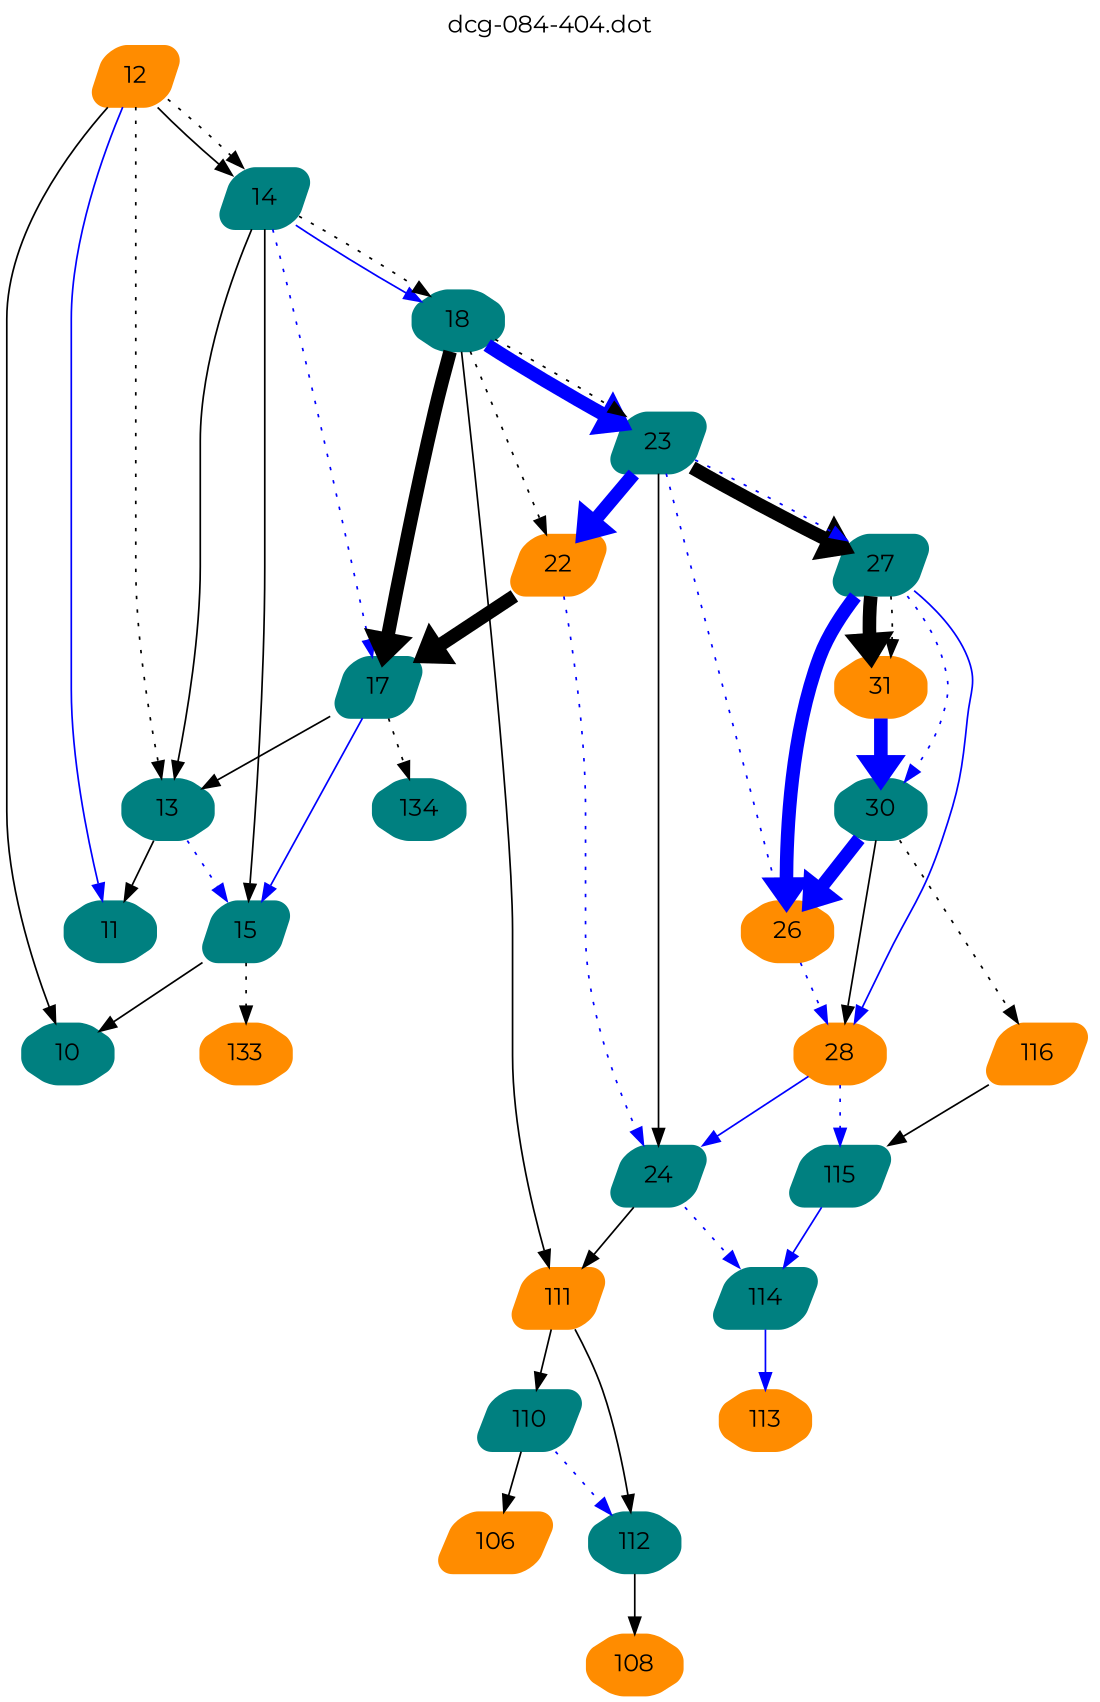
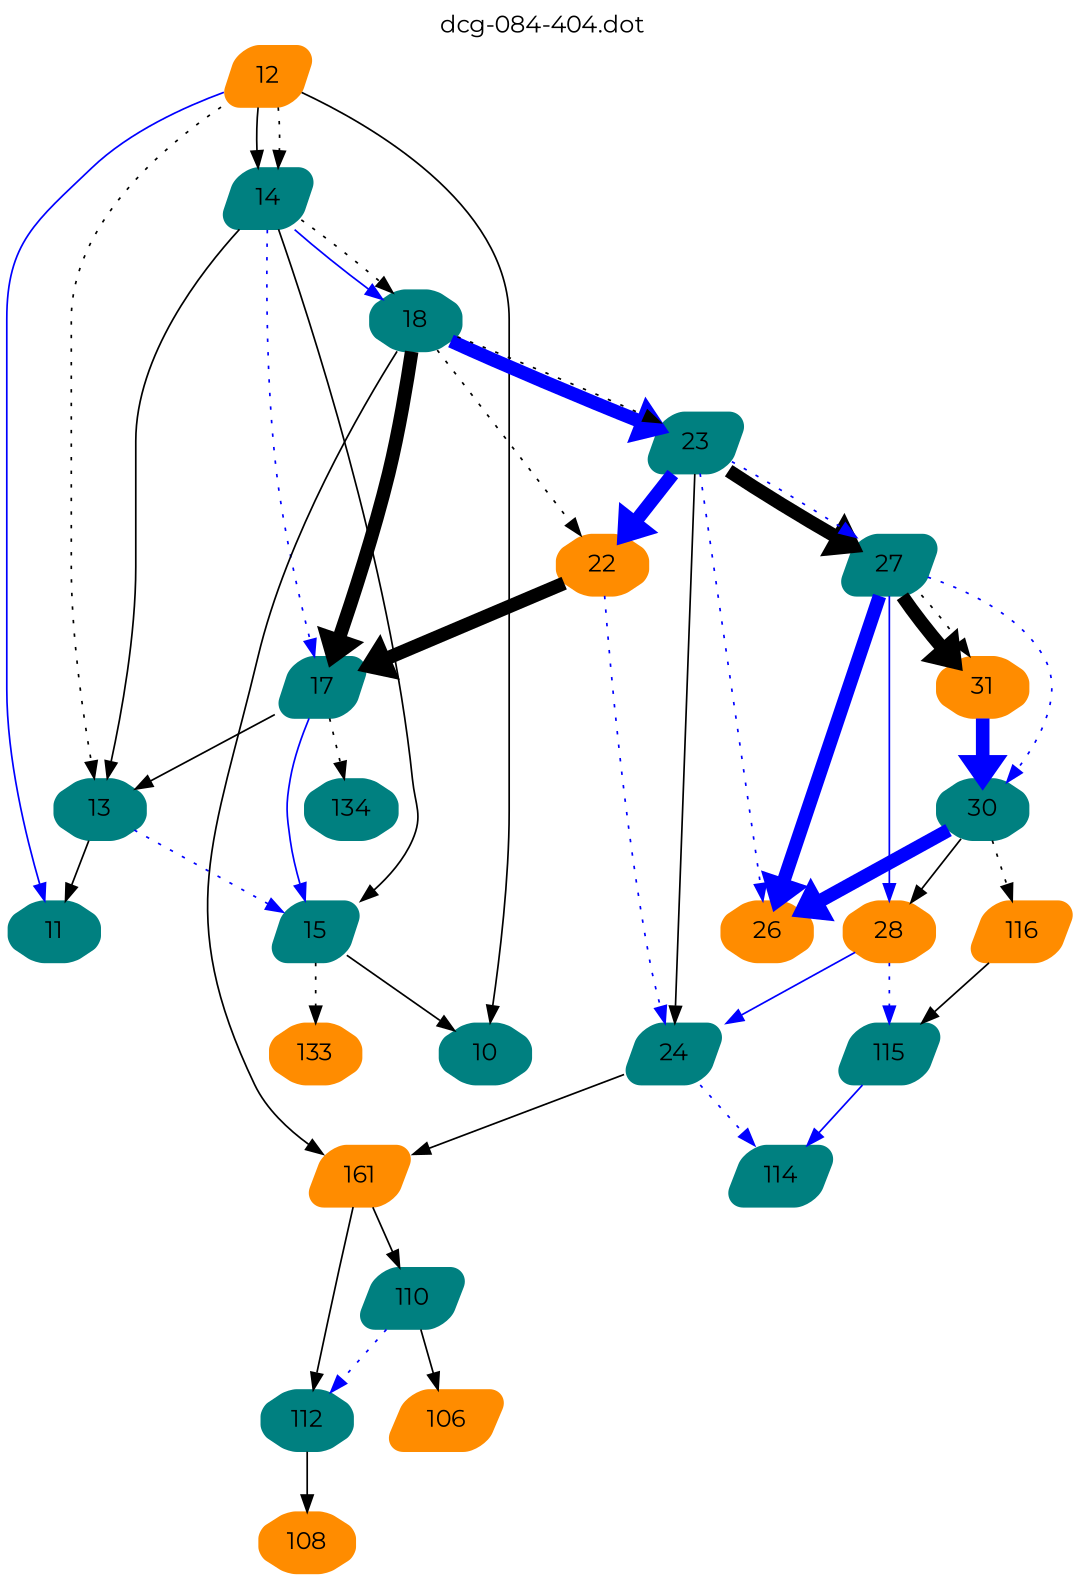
node "22": shape parallelogram -> octagon
edge "26" -> "28": removed
node "111": label "111" -> "161"
node "113": removed
